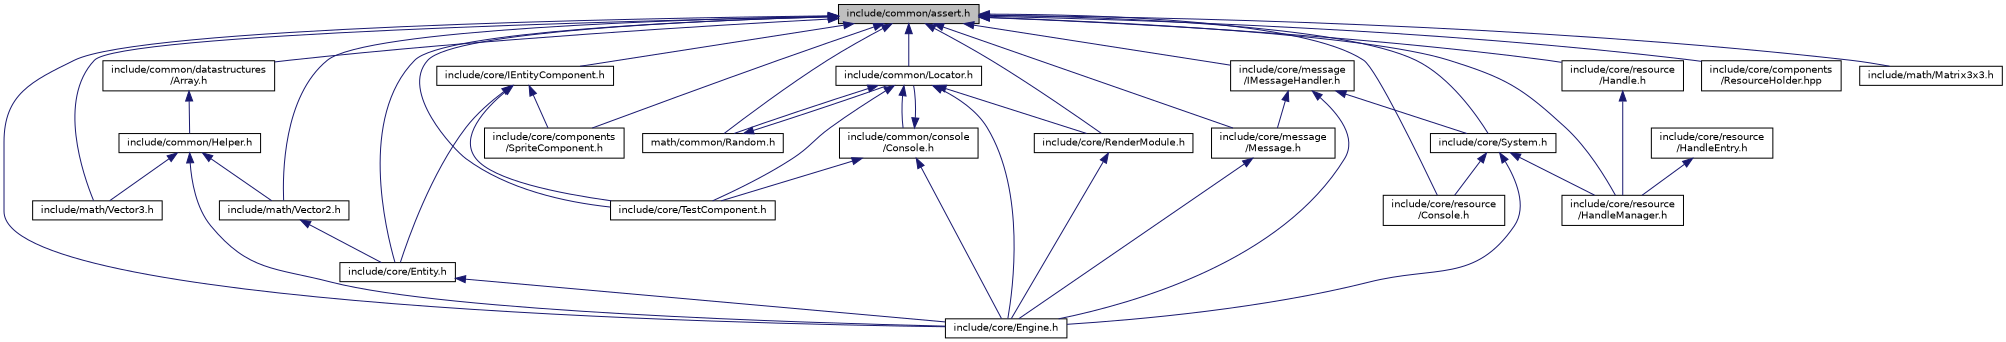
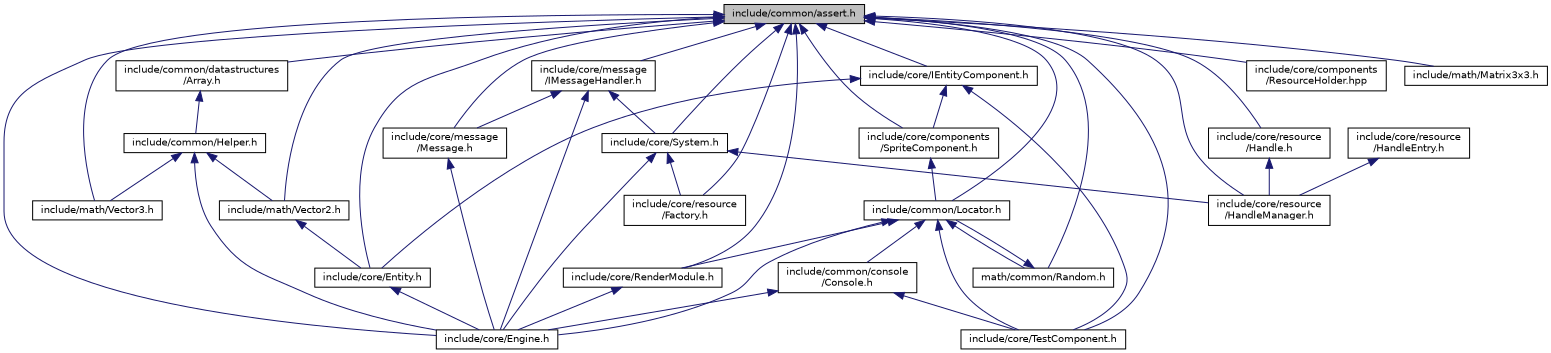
edge "include/common/Locator.h" -> "include/common/console /Console.h": now "include/common/Locator.h" -> "include/core/components /SpriteComponent.h"
node "include/core/resource /Console.h": label "include/core/resource /Console.h" -> "include/core/resource /Factory.h"
